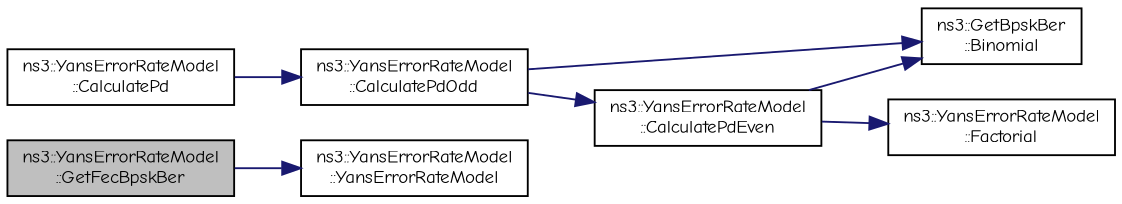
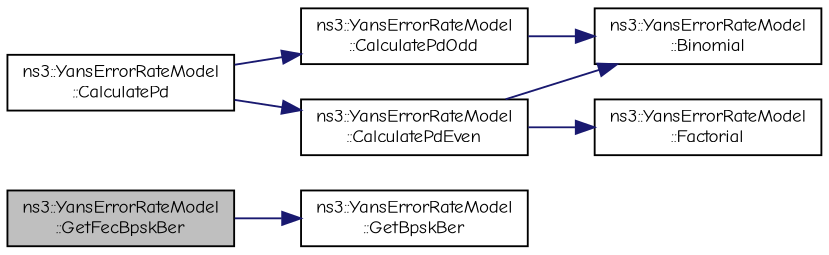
node "ns3::GetBpskBer ::Binomial": label "ns3::GetBpskBer ::Binomial" -> "ns3::YansErrorRateModel ::Binomial"
edge "ns3::YansErrorRateModel ::CalculatePdOdd" -> "ns3::YansErrorRateModel ::CalculatePdEven": now "ns3::YansErrorRateModel ::CalculatePd" -> "ns3::YansErrorRateModel ::CalculatePdEven"
node "ns3::YansErrorRateModel ::YansErrorRateModel": label "ns3::YansErrorRateModel ::YansErrorRateModel" -> "ns3::YansErrorRateModel ::GetBpskBer"
